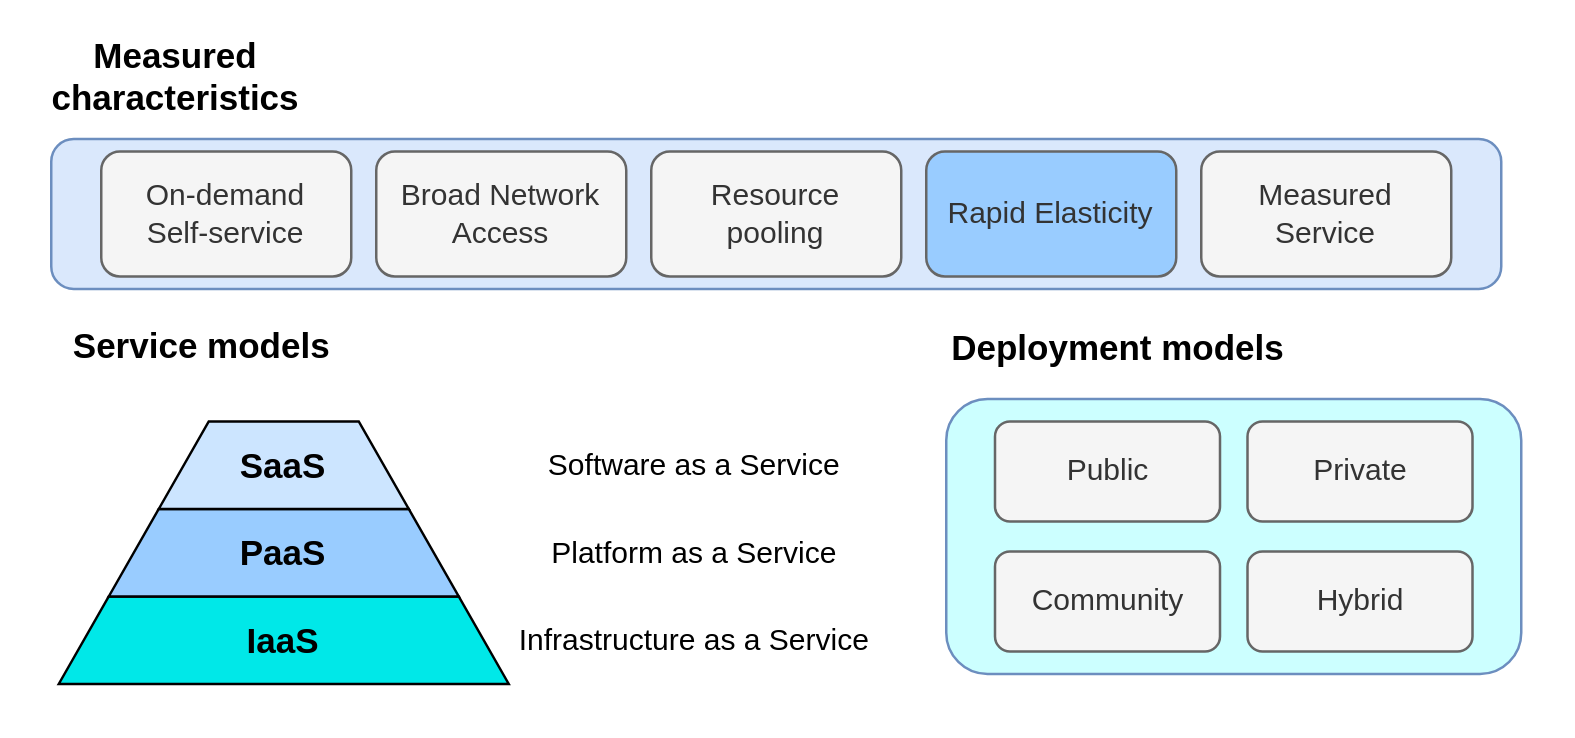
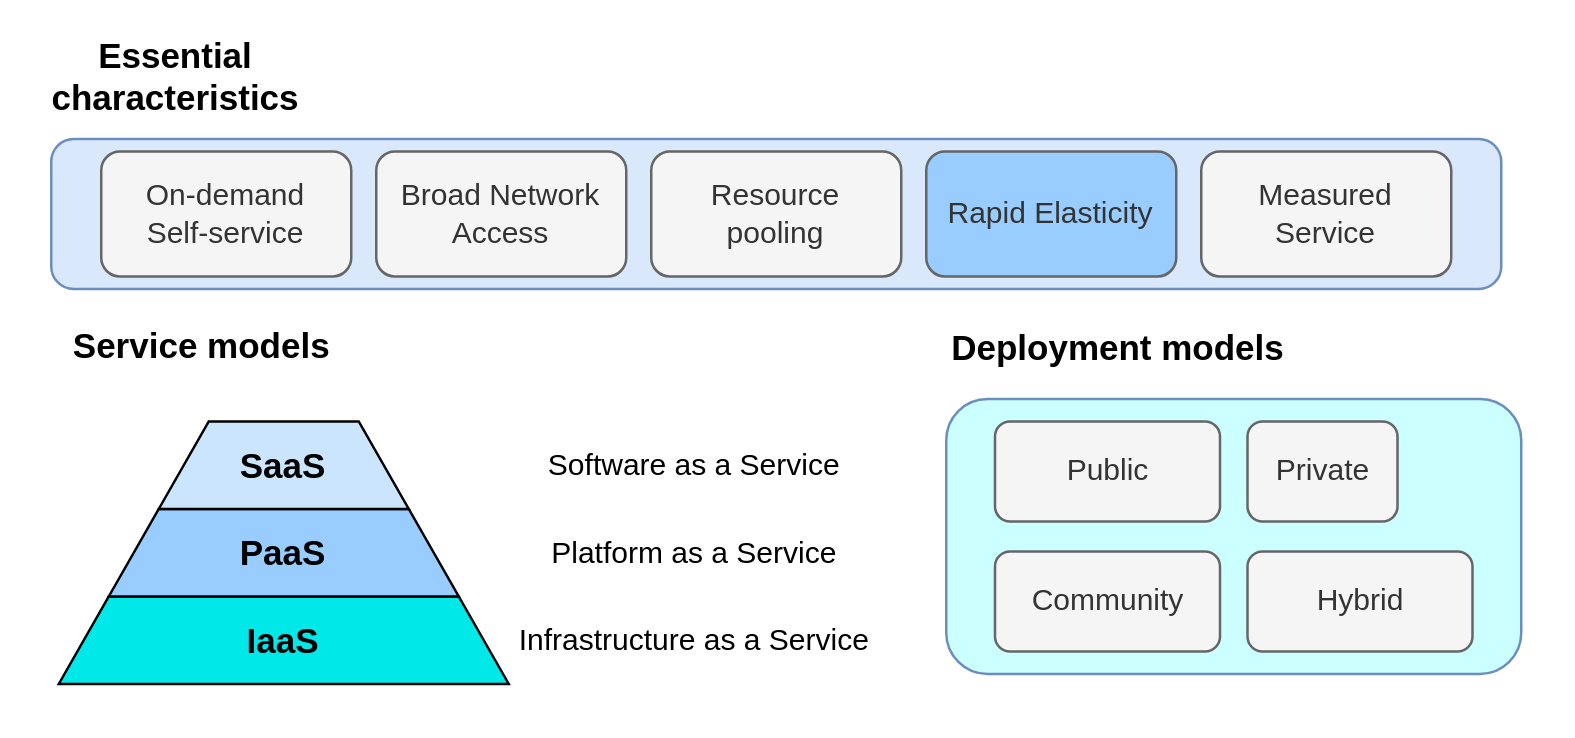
node "Measuredcharacteristics": label "Measuredcharacteristics" -> "Essentialcharacteristics"
node "Private": size 225x100 -> 150x100
